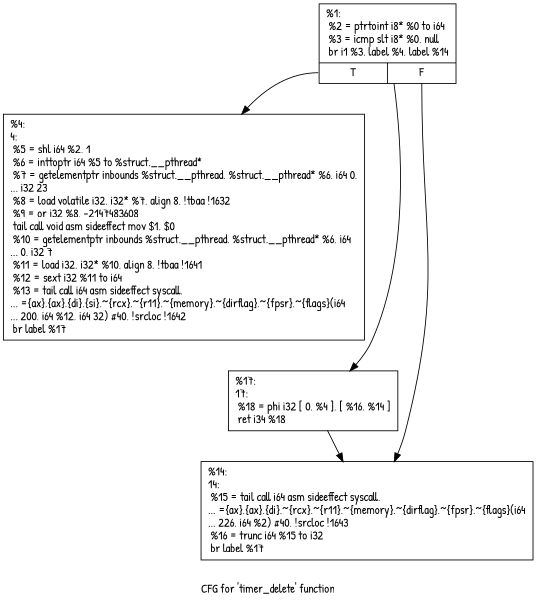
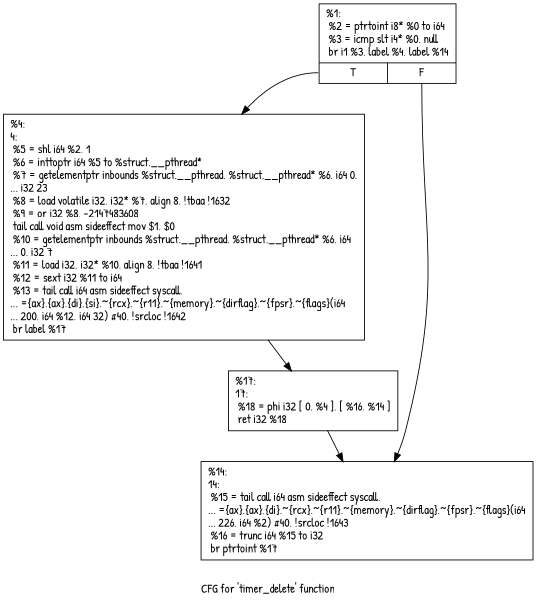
node "%1:": text "%3 = icmp slt i8* %0, null" -> "%3 = icmp slt i4* %0, null"
edge "%1:" -> "%17:": now "%4:" -> "%17:"
node "%17:": text "ret i34 %18" -> "ret i32 %18"
node "%14:": text "br label %17" -> "br ptrtoint %17"
